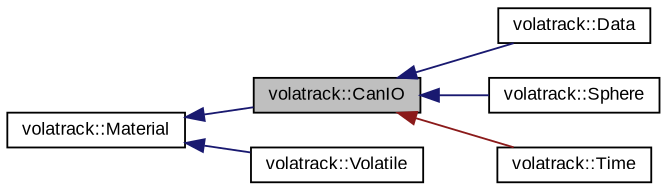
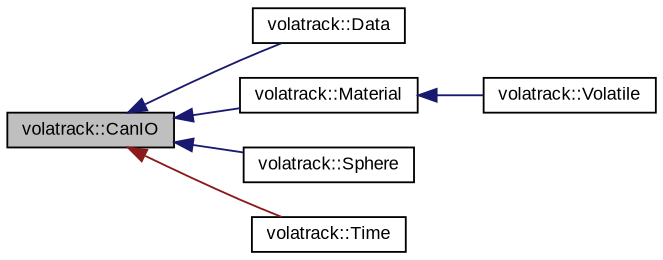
edge "volatrack::CanIO" -> "volatrack::Material": reversed
